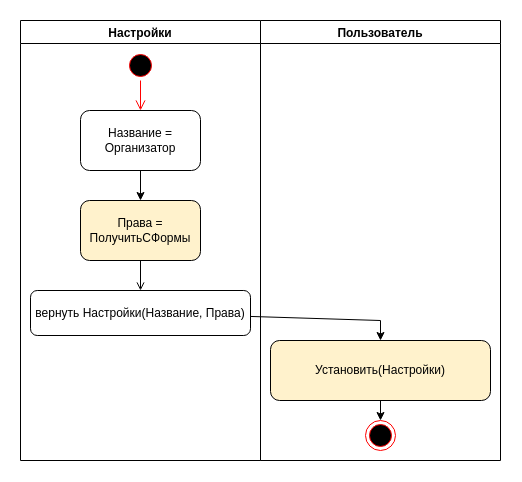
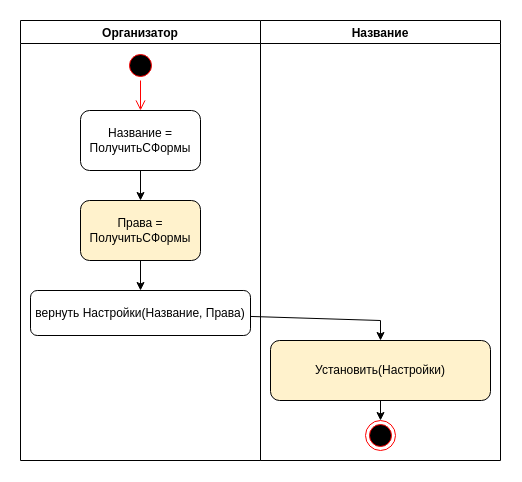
node "Настройки": label "Настройки" -> "Организатор"
node "Пользователь": label "Пользователь" -> "Название"
node "Название = Организатор": label "Название = Организатор" -> "Название = ПолучитьСФормы"
edge "Права = ПолучитьСФормы" -> "вернуть Настройки(Название, Права)": arrowhead open -> classic
